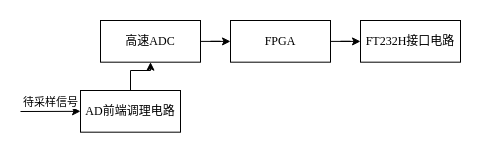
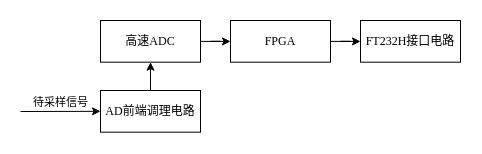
node "AD前端调理电路": moved (131, 111) -> (151, 111)
